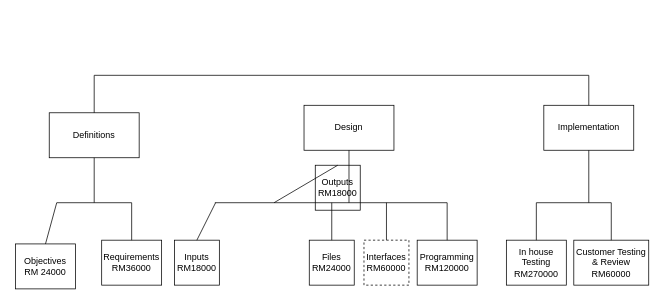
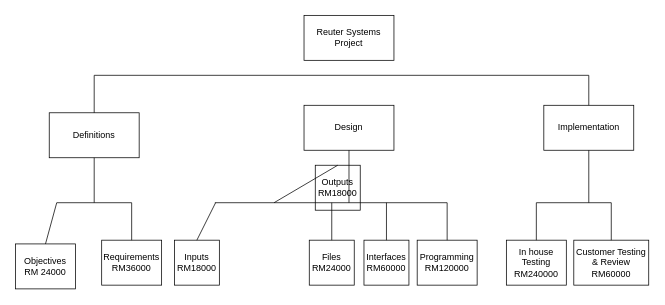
node "Reuter Systems Project": added
node "Interfaces RM60000": style dashed -> solid
node "In house Testing RM270000": label "In house Testing RM270000" -> "In house Testing RM240000"
